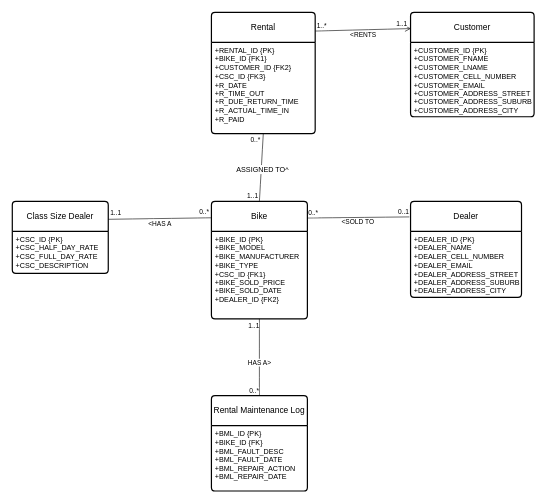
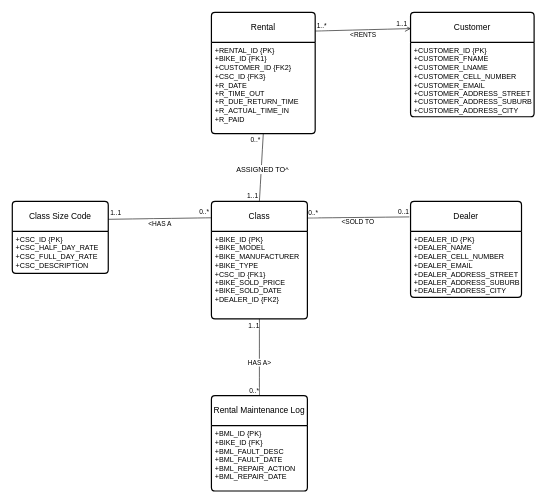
node "Class Size Dealer": label "Class Size Dealer" -> "Class Size Code"
node "Bike": label "Bike" -> "Class"
